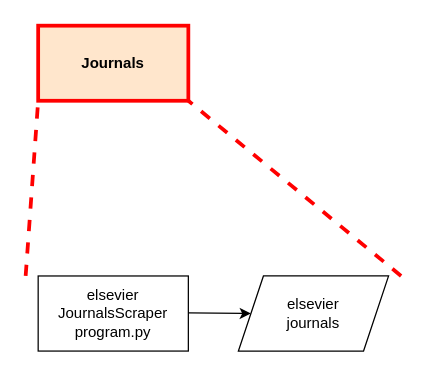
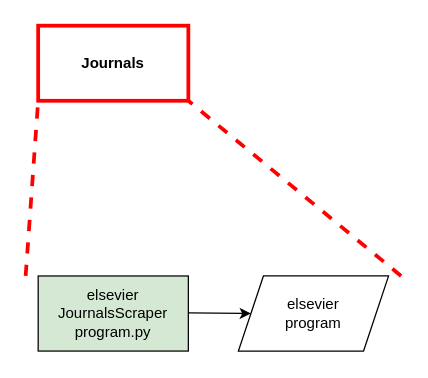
node "Journals": fillcolor #ffe6cc -> #ffffff
node "elsevier JournalsScraper program.py": fillcolor #ffffff -> #d5e8d4
node "elsevier journals": label "elsevier journals" -> "elsevier program"
